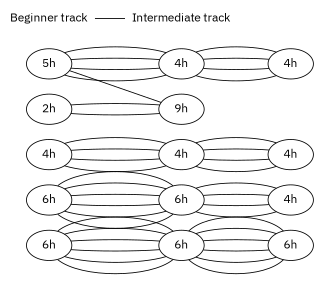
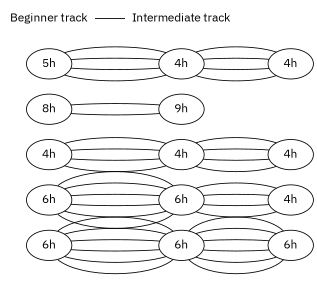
edge "5h" -- "9h": removed
node "2h": label "2h" -> "8h"
